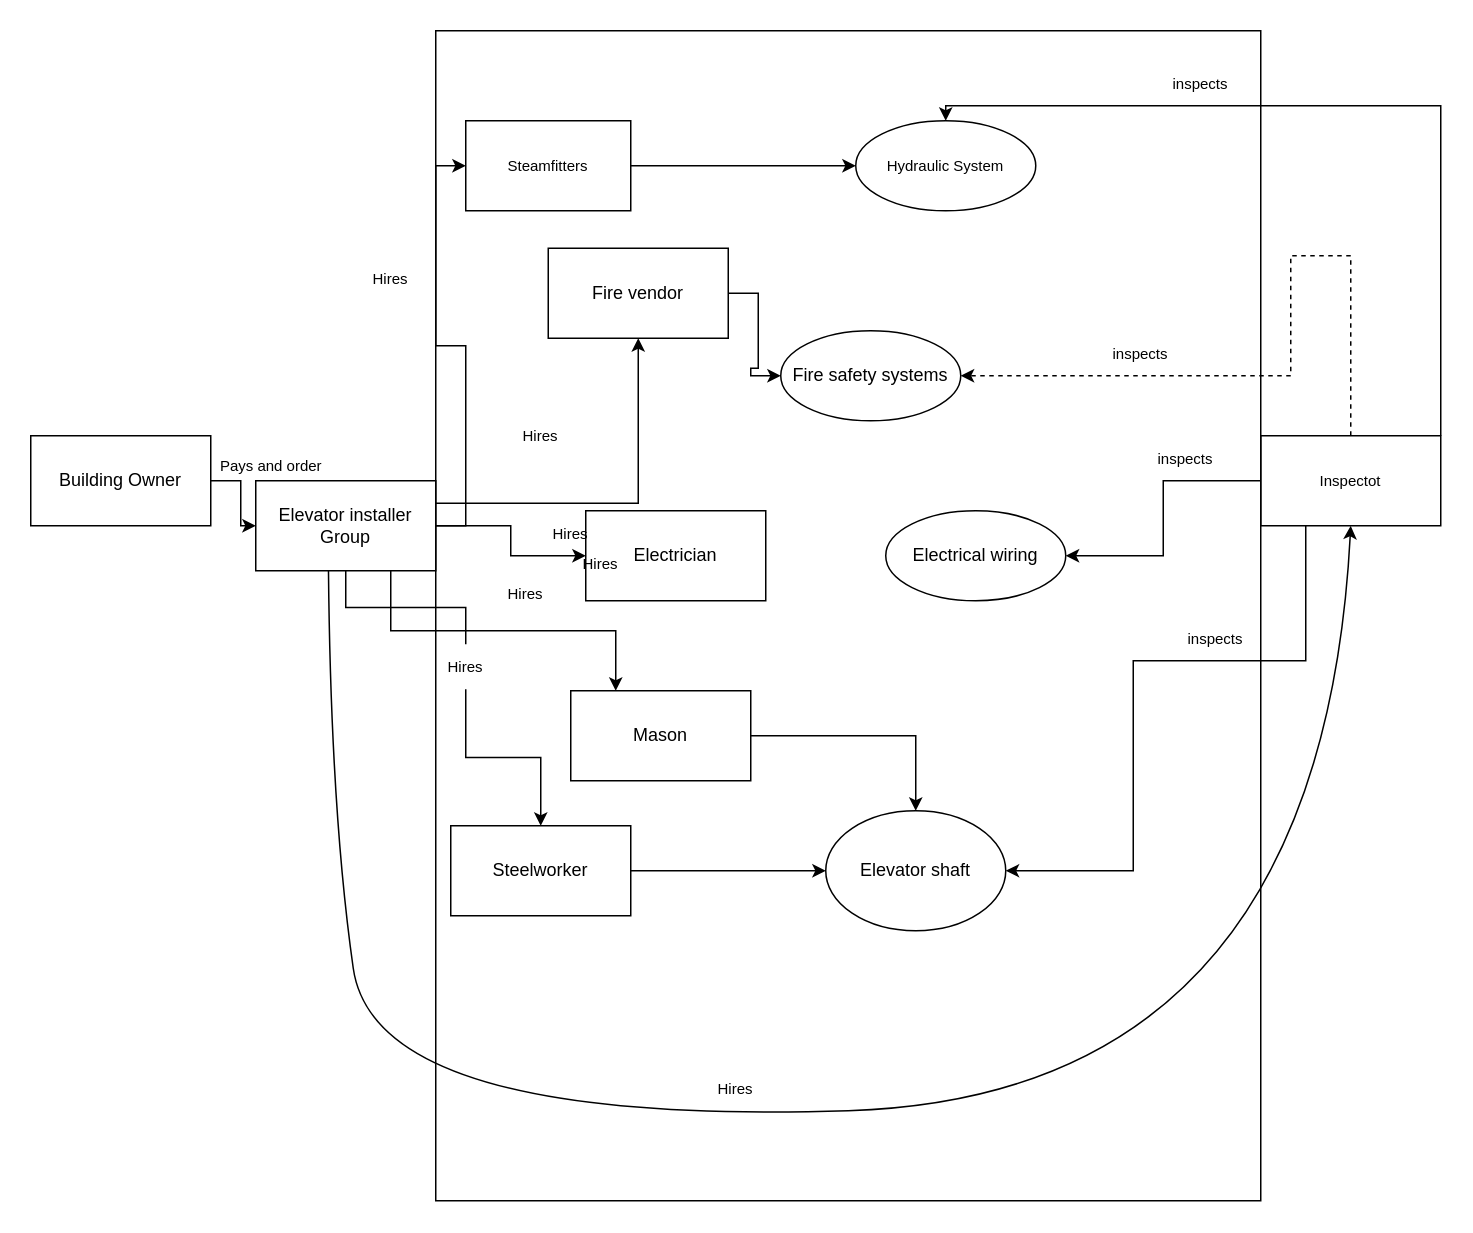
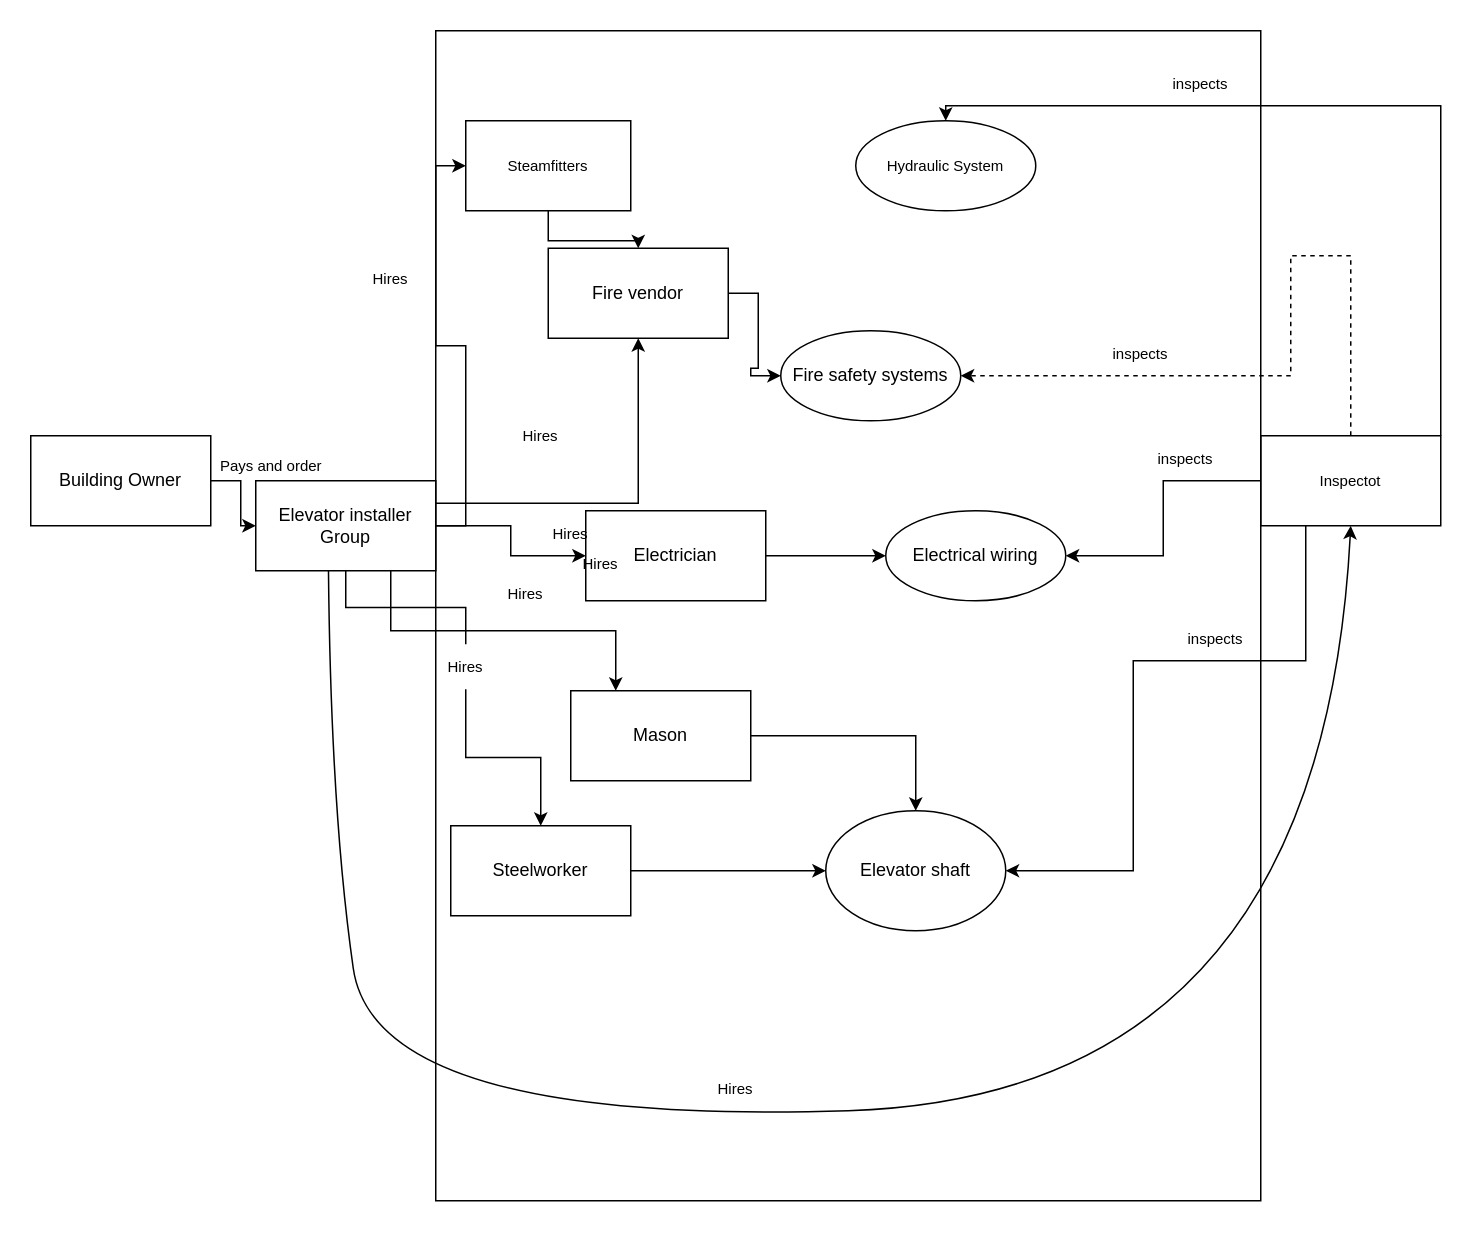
edge "Steamfitters" -> "Hydraulic System": now "Steamfitters" -> "Fire vendor"
edge "Electrician" -> "Electrical wiring": added
